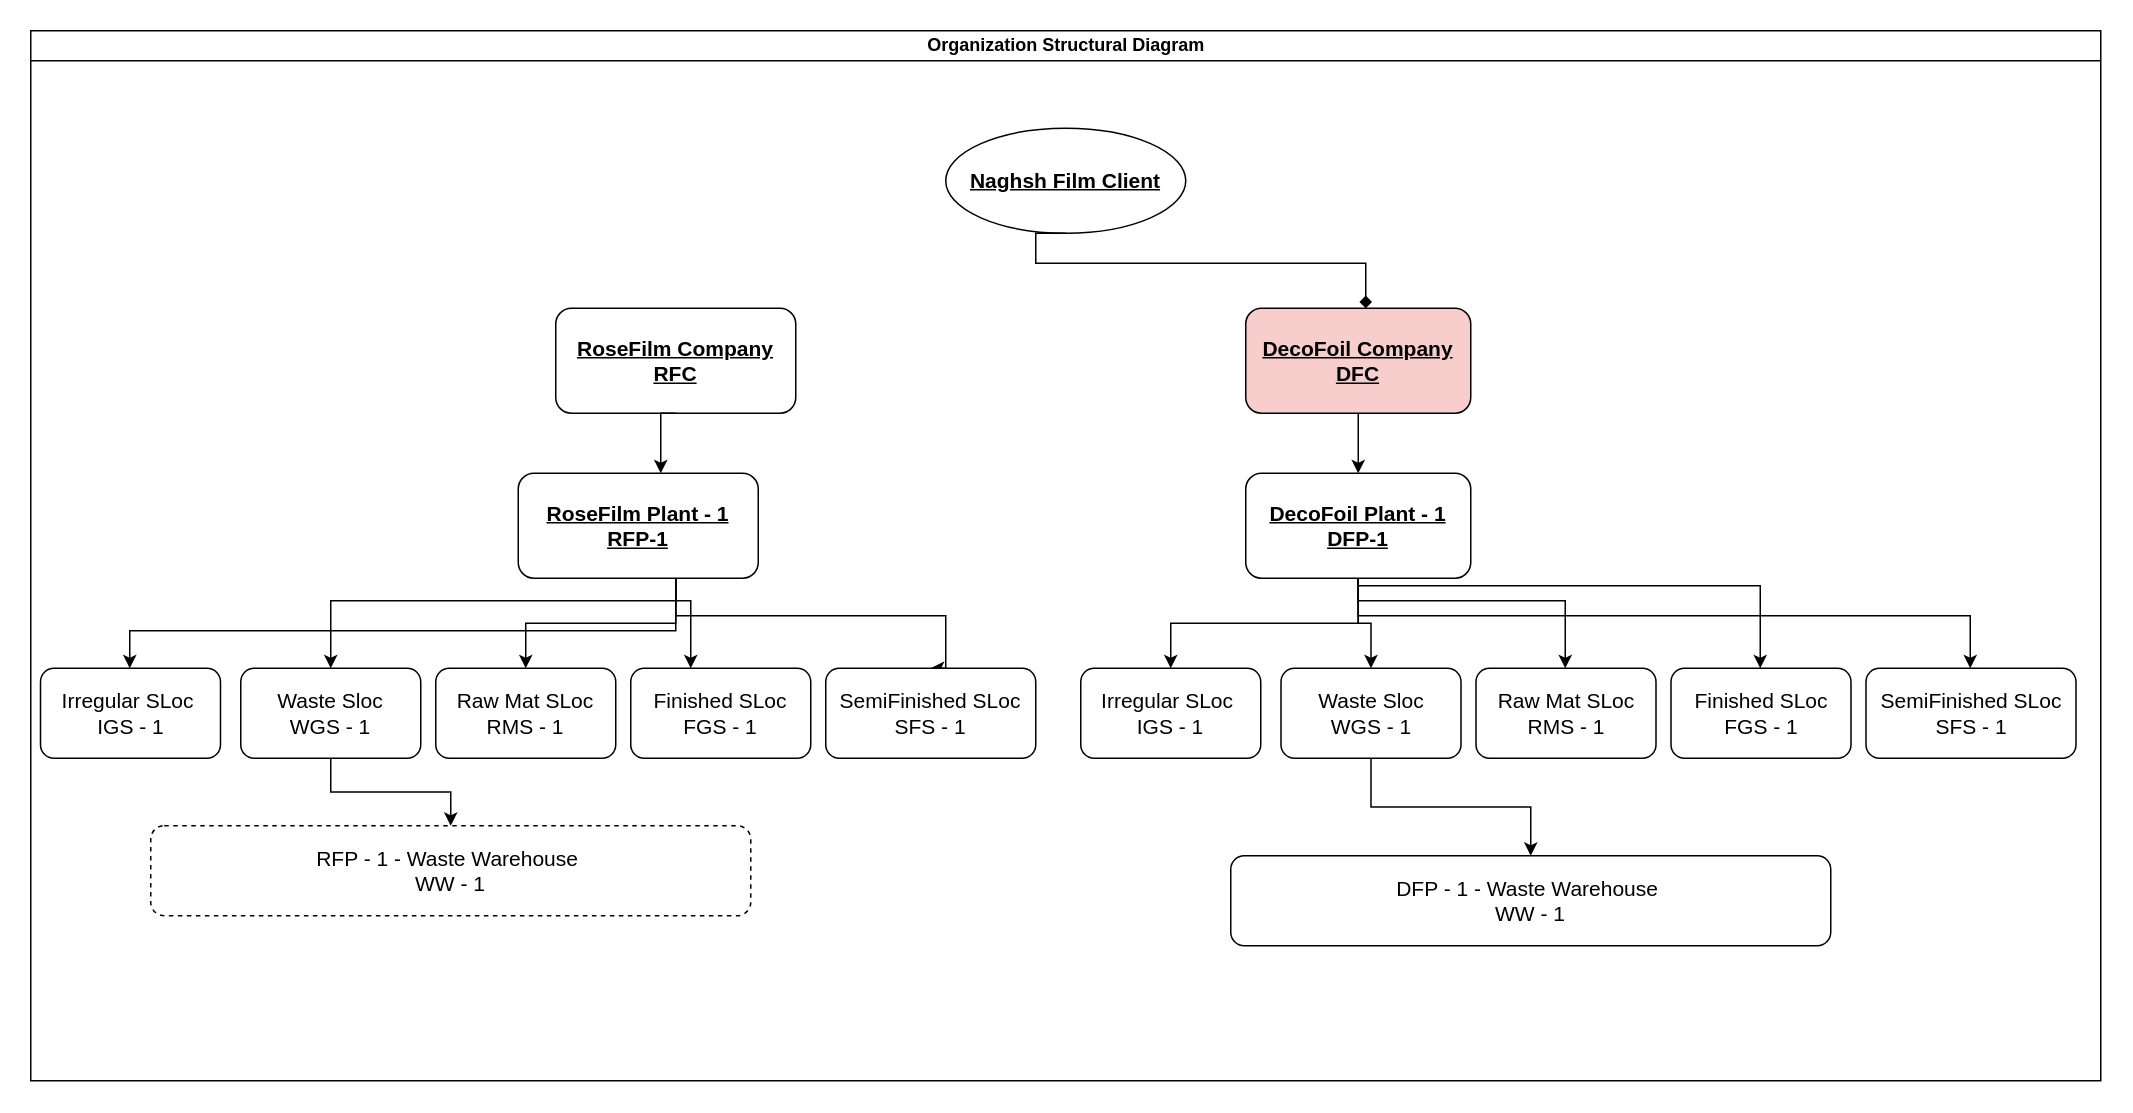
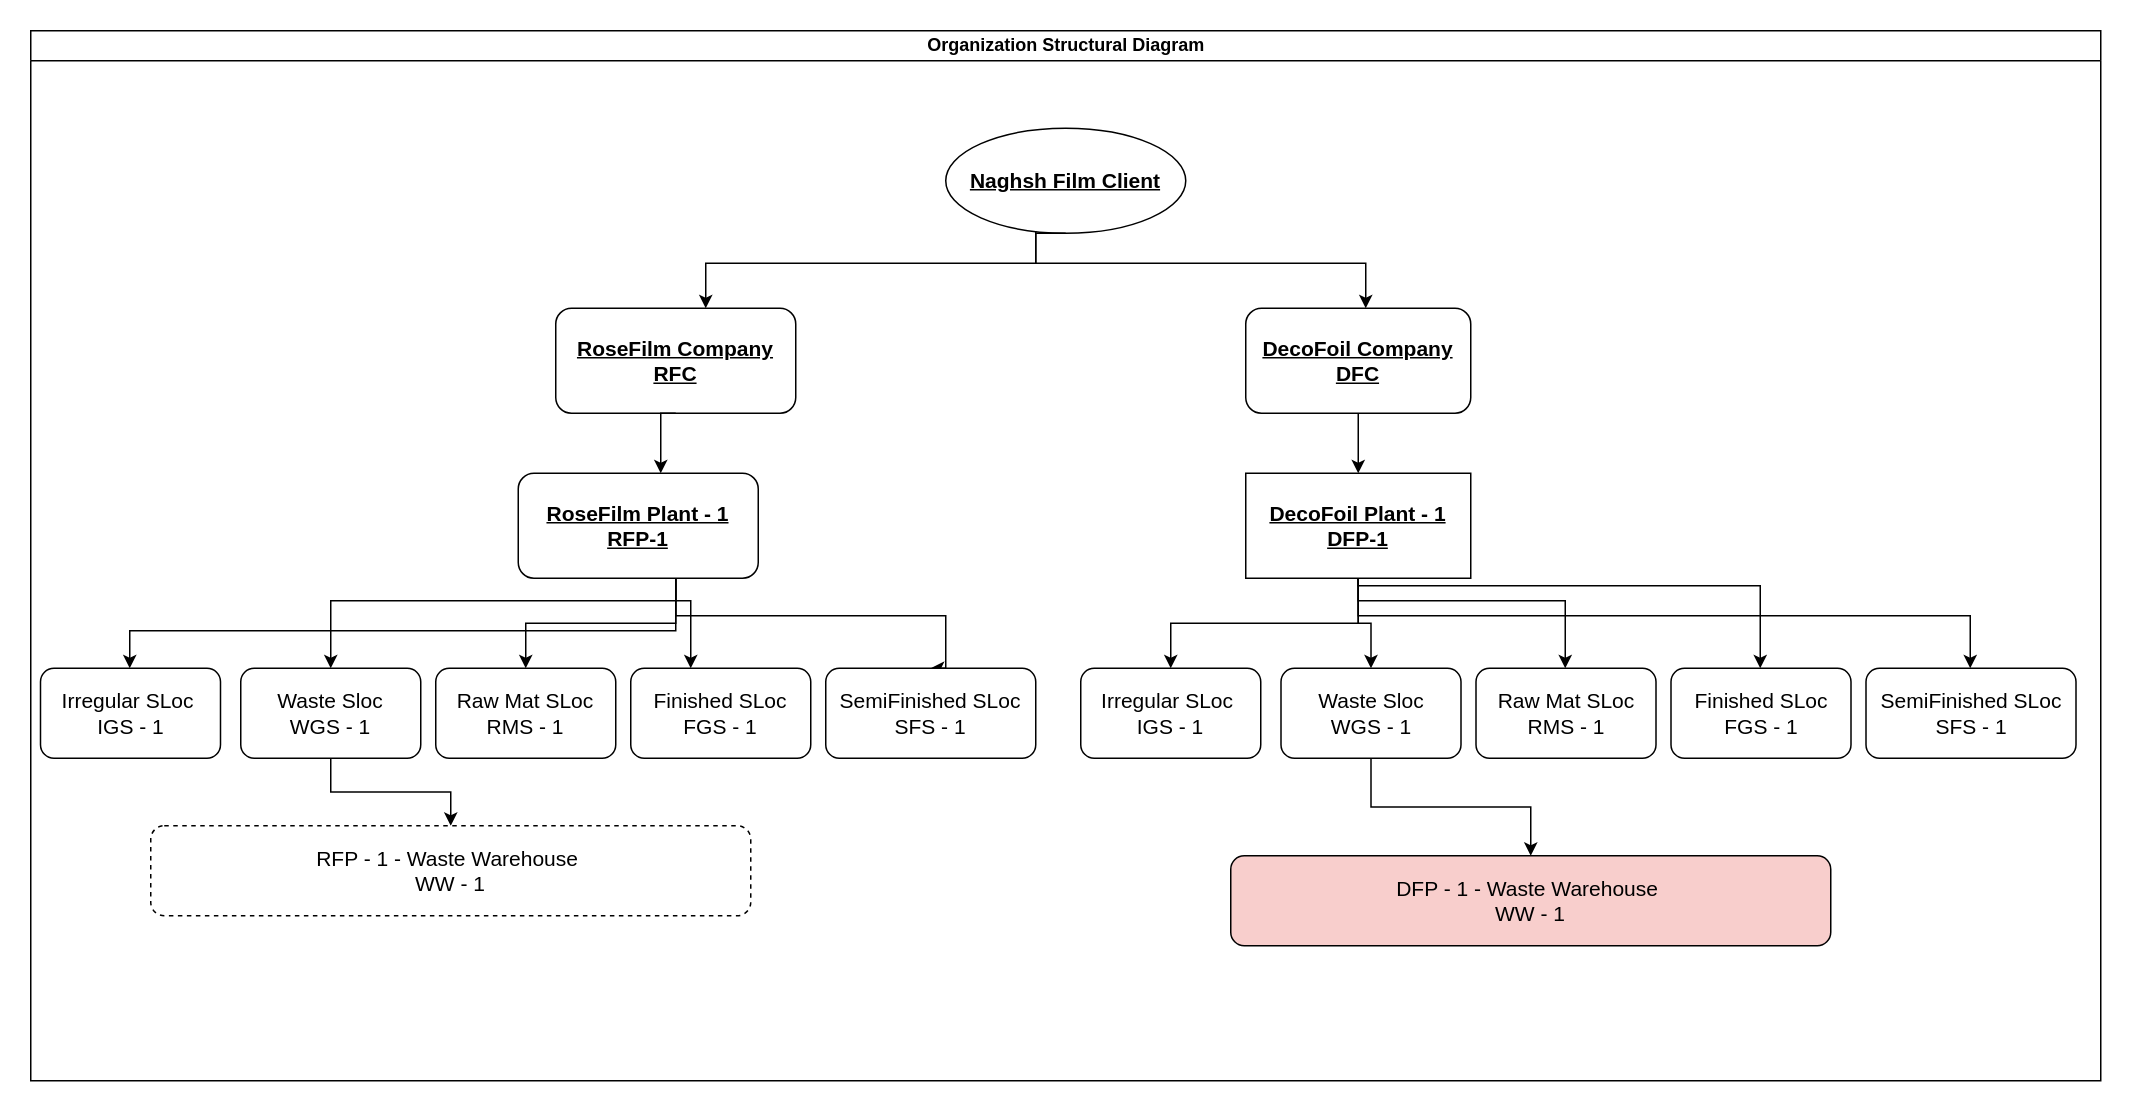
edge "Naghsh Film Client" -> "RoseFilm Company RFC": added
edge "Naghsh Film Client" -> "DecoFoil Company DFC": arrowhead diamond -> classic
node "DecoFoil Company DFC": fillcolor #f8cecc -> #ffffff
node "DecoFoil Plant - 1 DFP-1": shape rounded rectangle -> rectangle
node "DFP - 1 - Waste Warehouse WW - 1": fillcolor #ffffff -> #f8cecc
